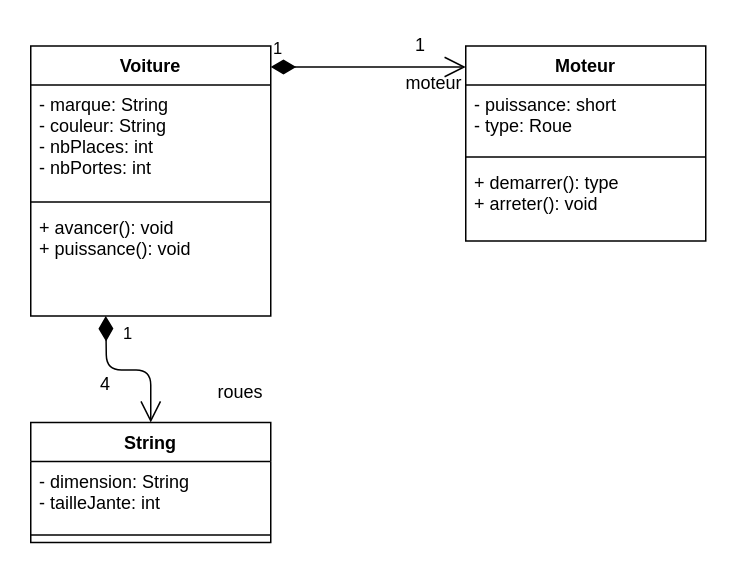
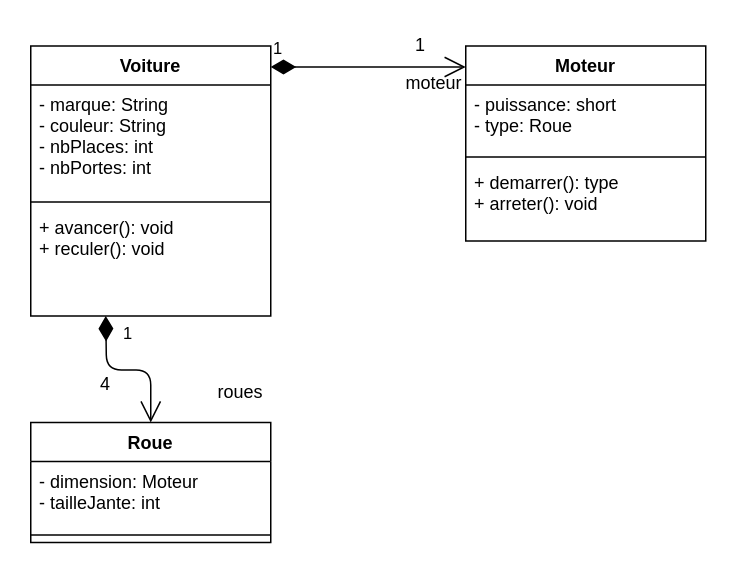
node "+ avancer(): void + puissance(): void": label "+ avancer(): void + puissance(): void" -> "+ avancer(): void + reculer(): void"
node "String": label "String" -> "Roue"
node "- dimension: String - tailleJante: int": label "- dimension: String - tailleJante: int" -> "- dimension: Moteur - tailleJante: int"
